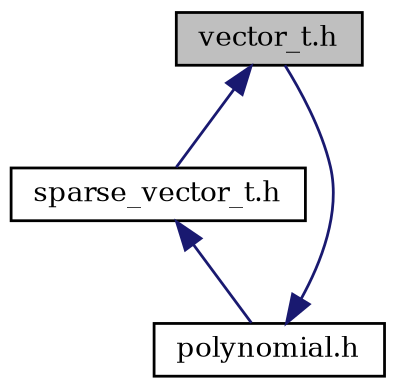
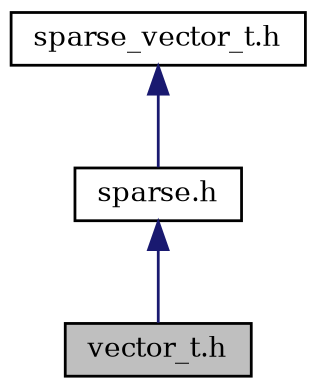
edge "sparse_vector_t.h" -> "vector_t.h": removed
node "polynomial.h": label "polynomial.h" -> "sparse.h"
